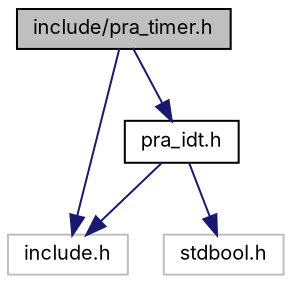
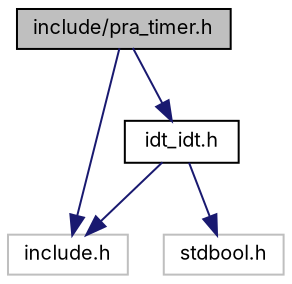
node "pra_idt.h": label "pra_idt.h" -> "idt_idt.h"
